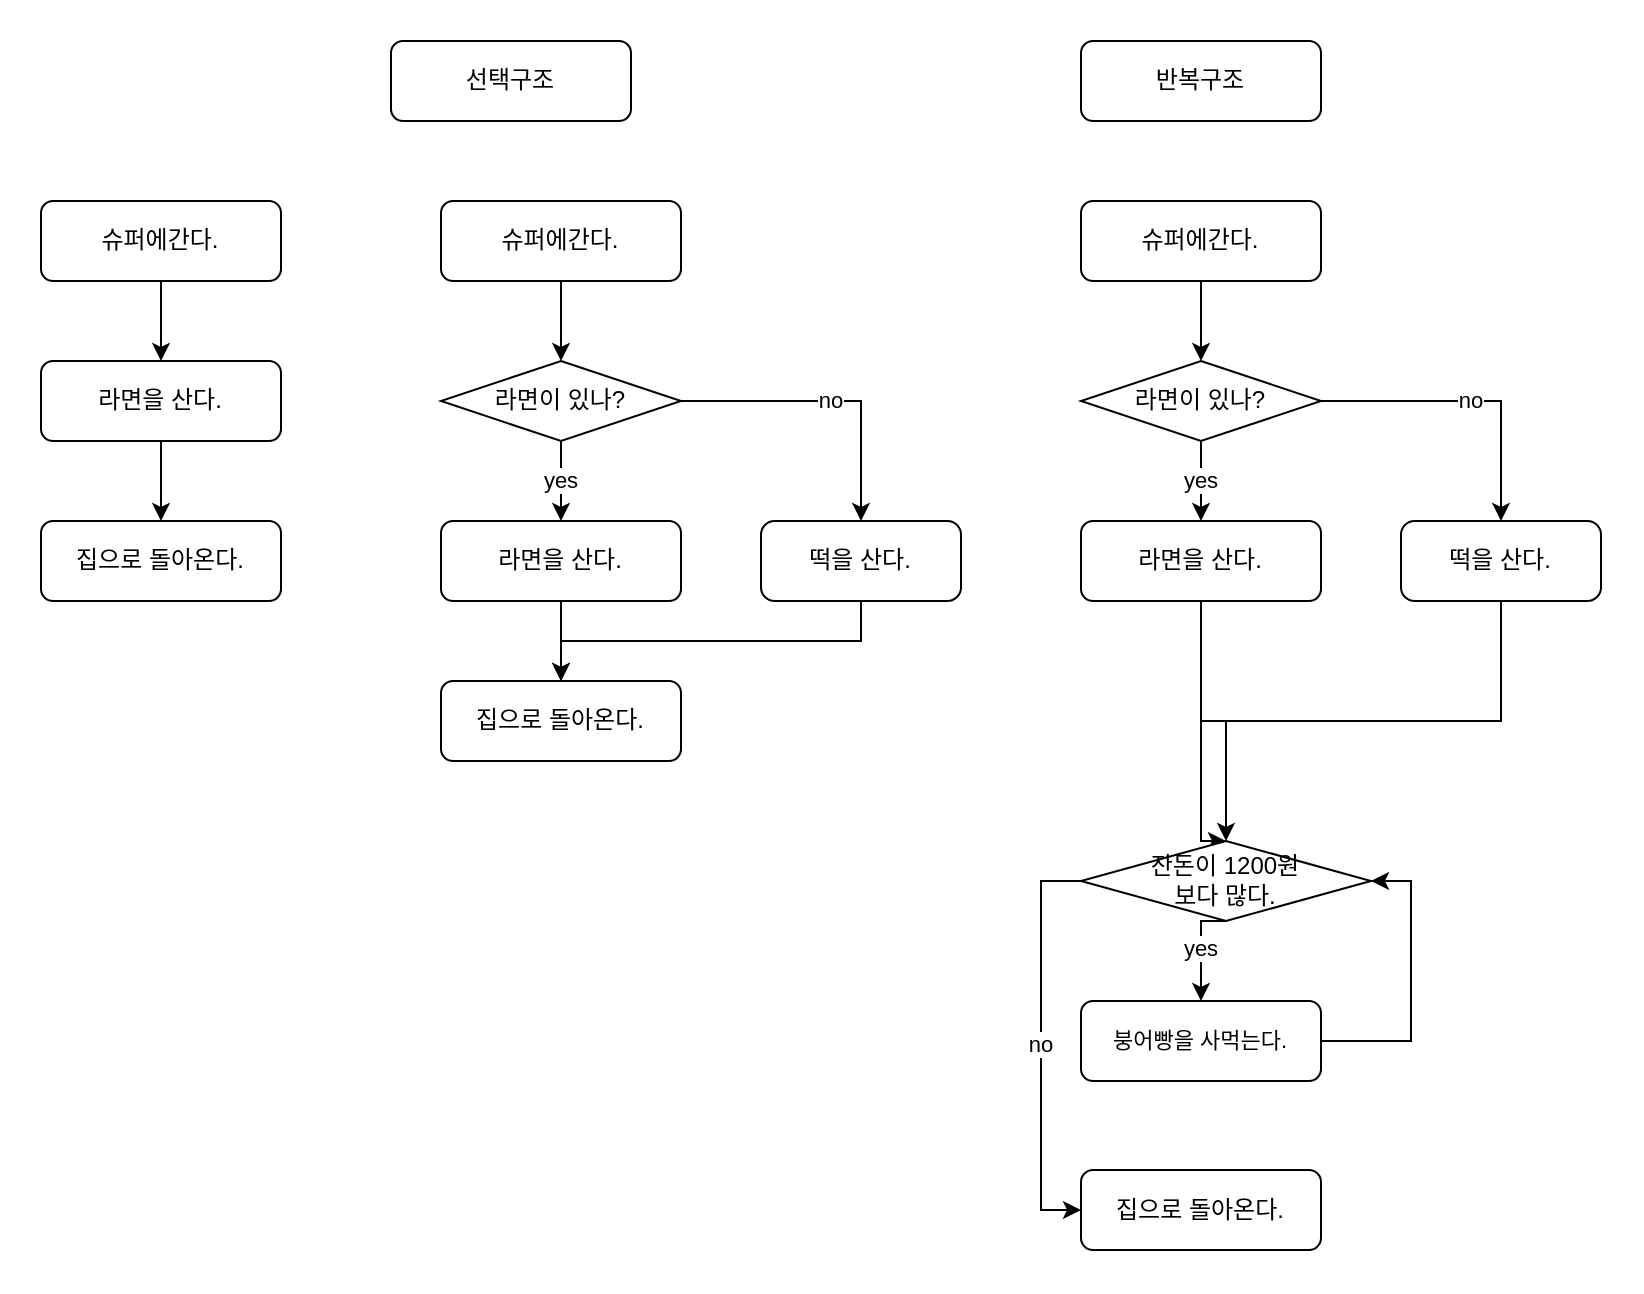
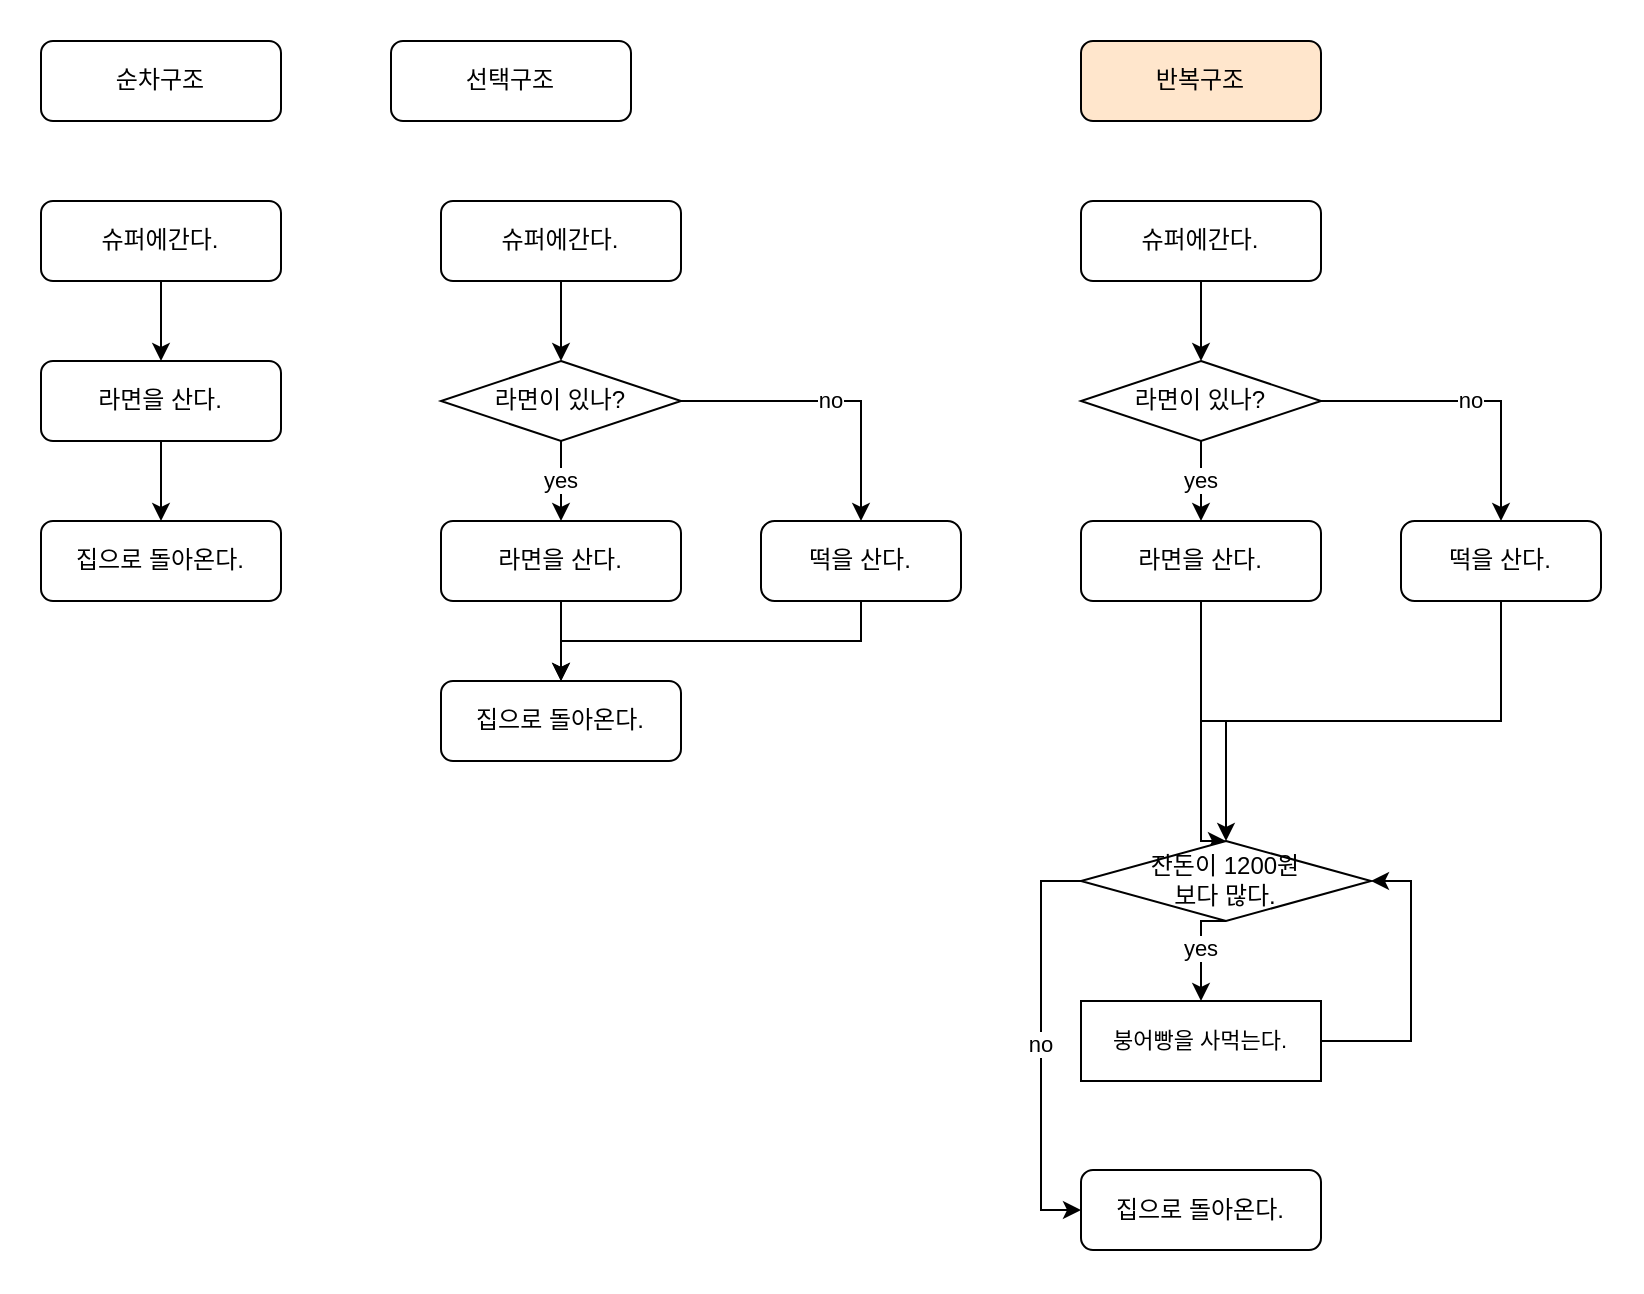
node "순차구조": added
node "반복구조": fillcolor #ffffff -> #ffe6cc
node "붕어빵을 사먹는다.": shape rounded rectangle -> rectangle
